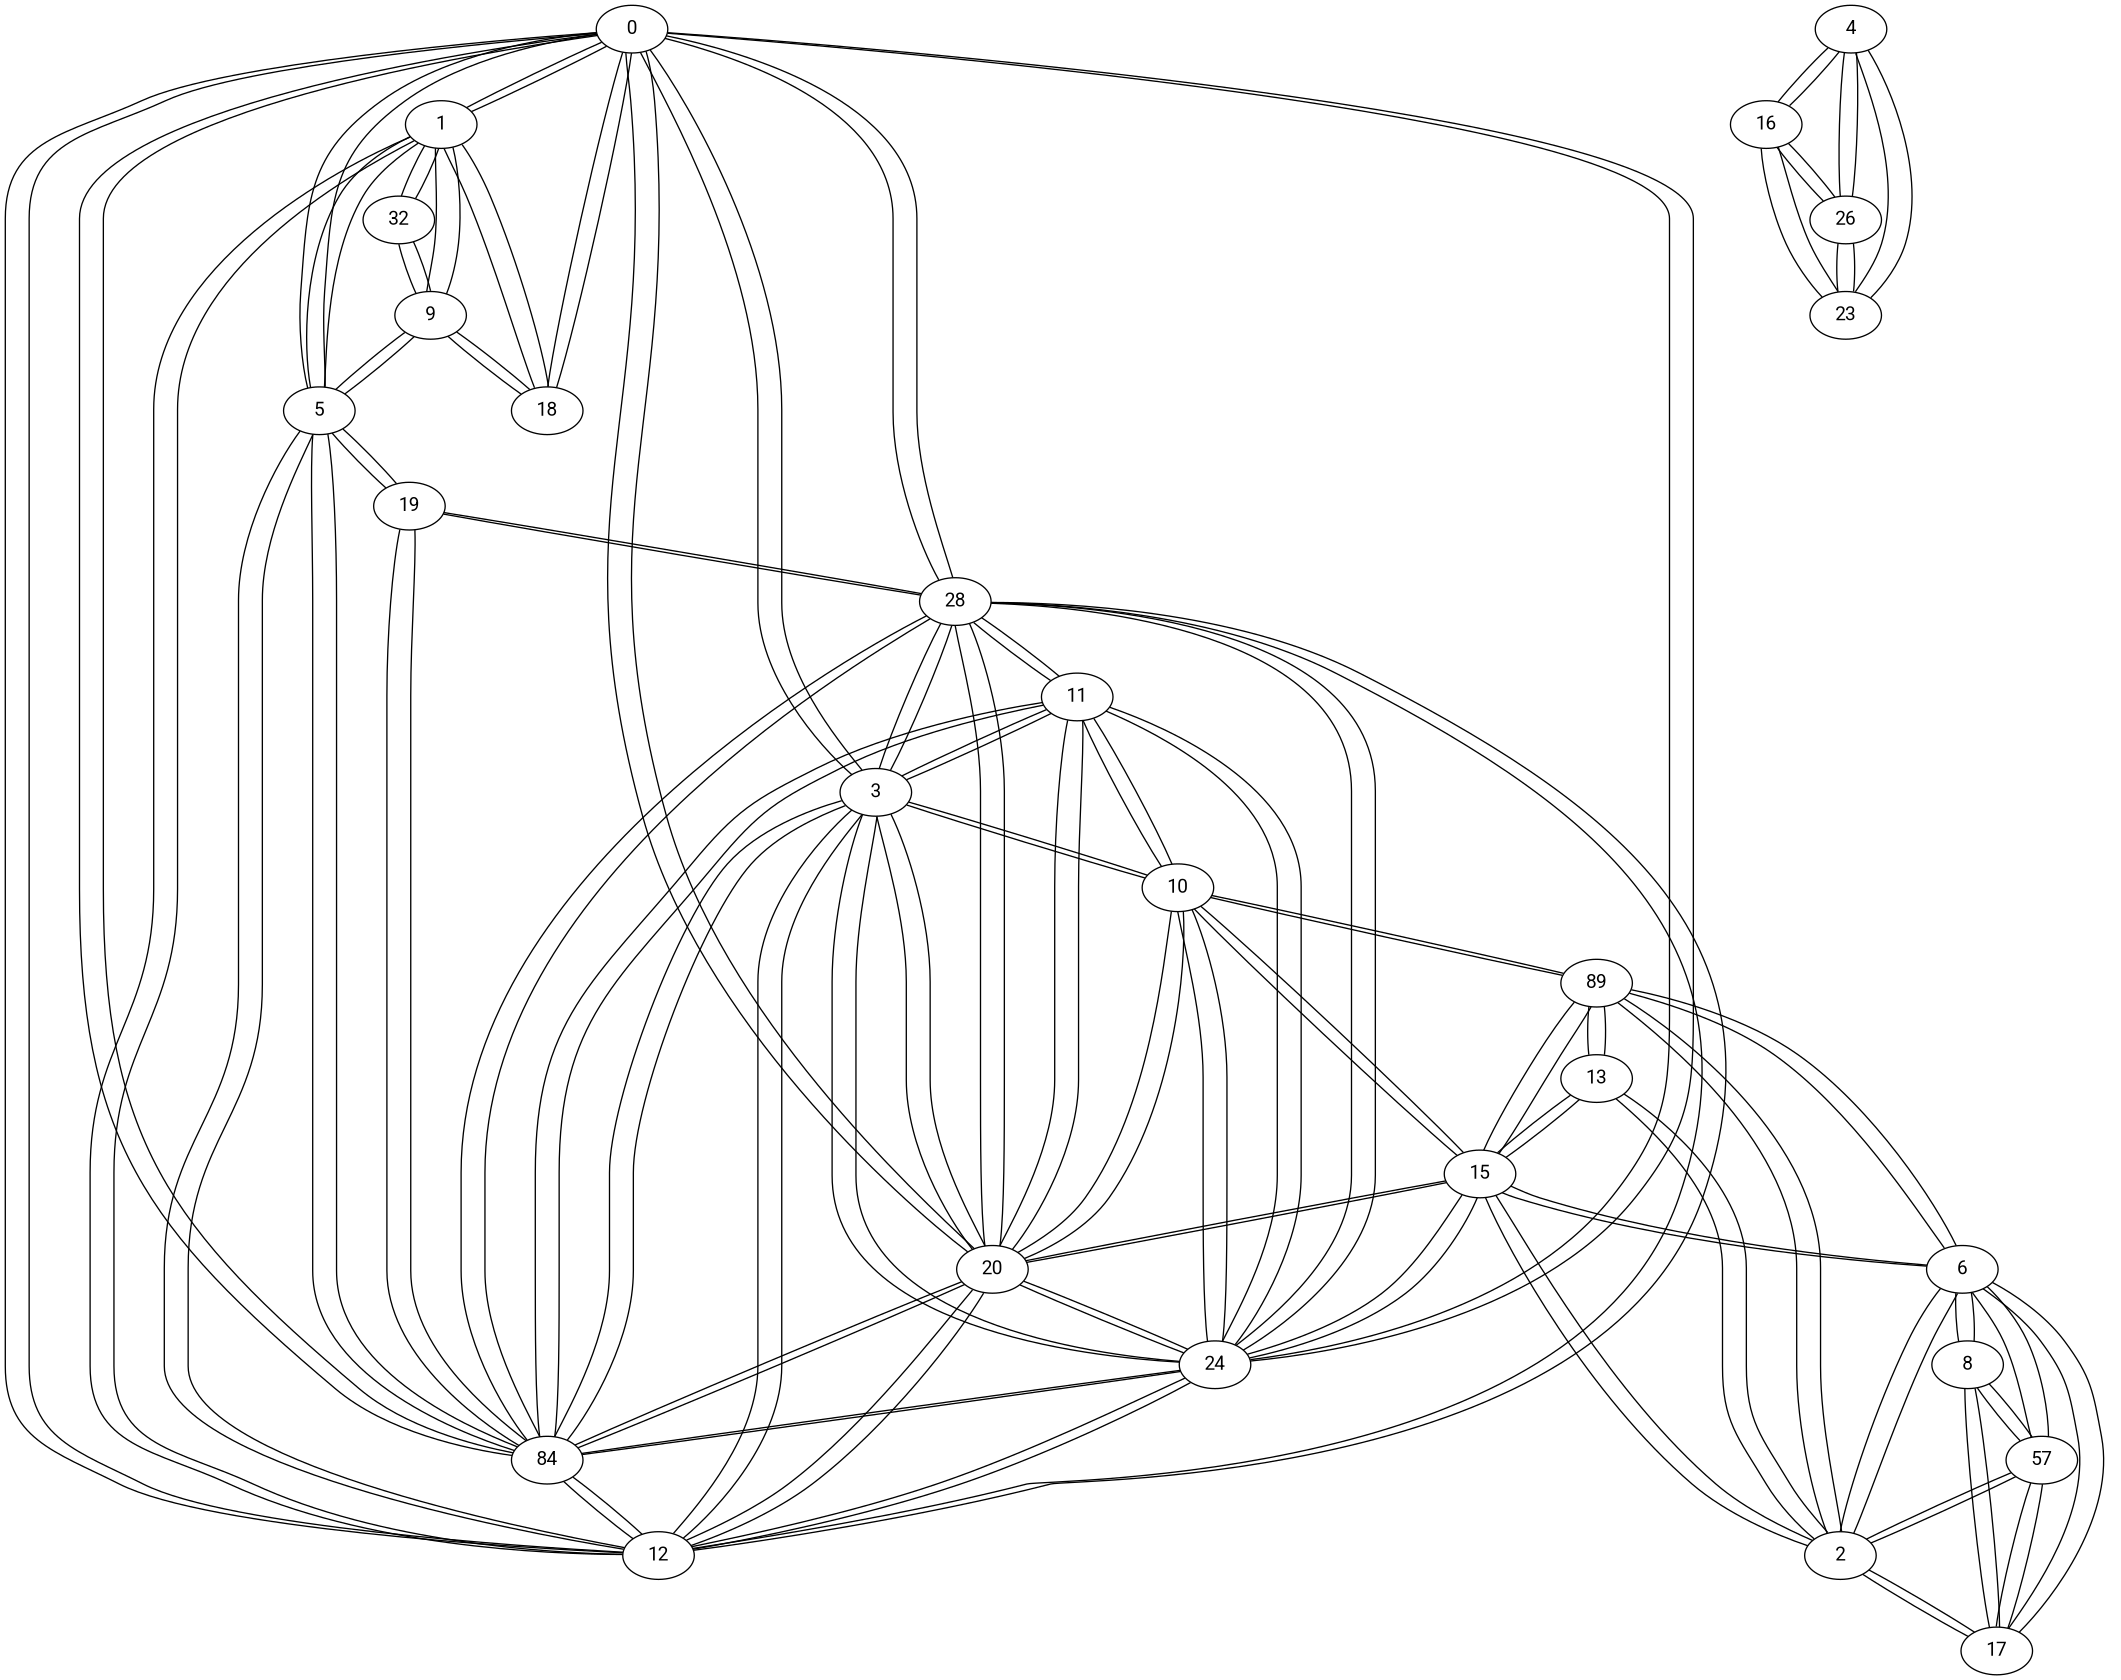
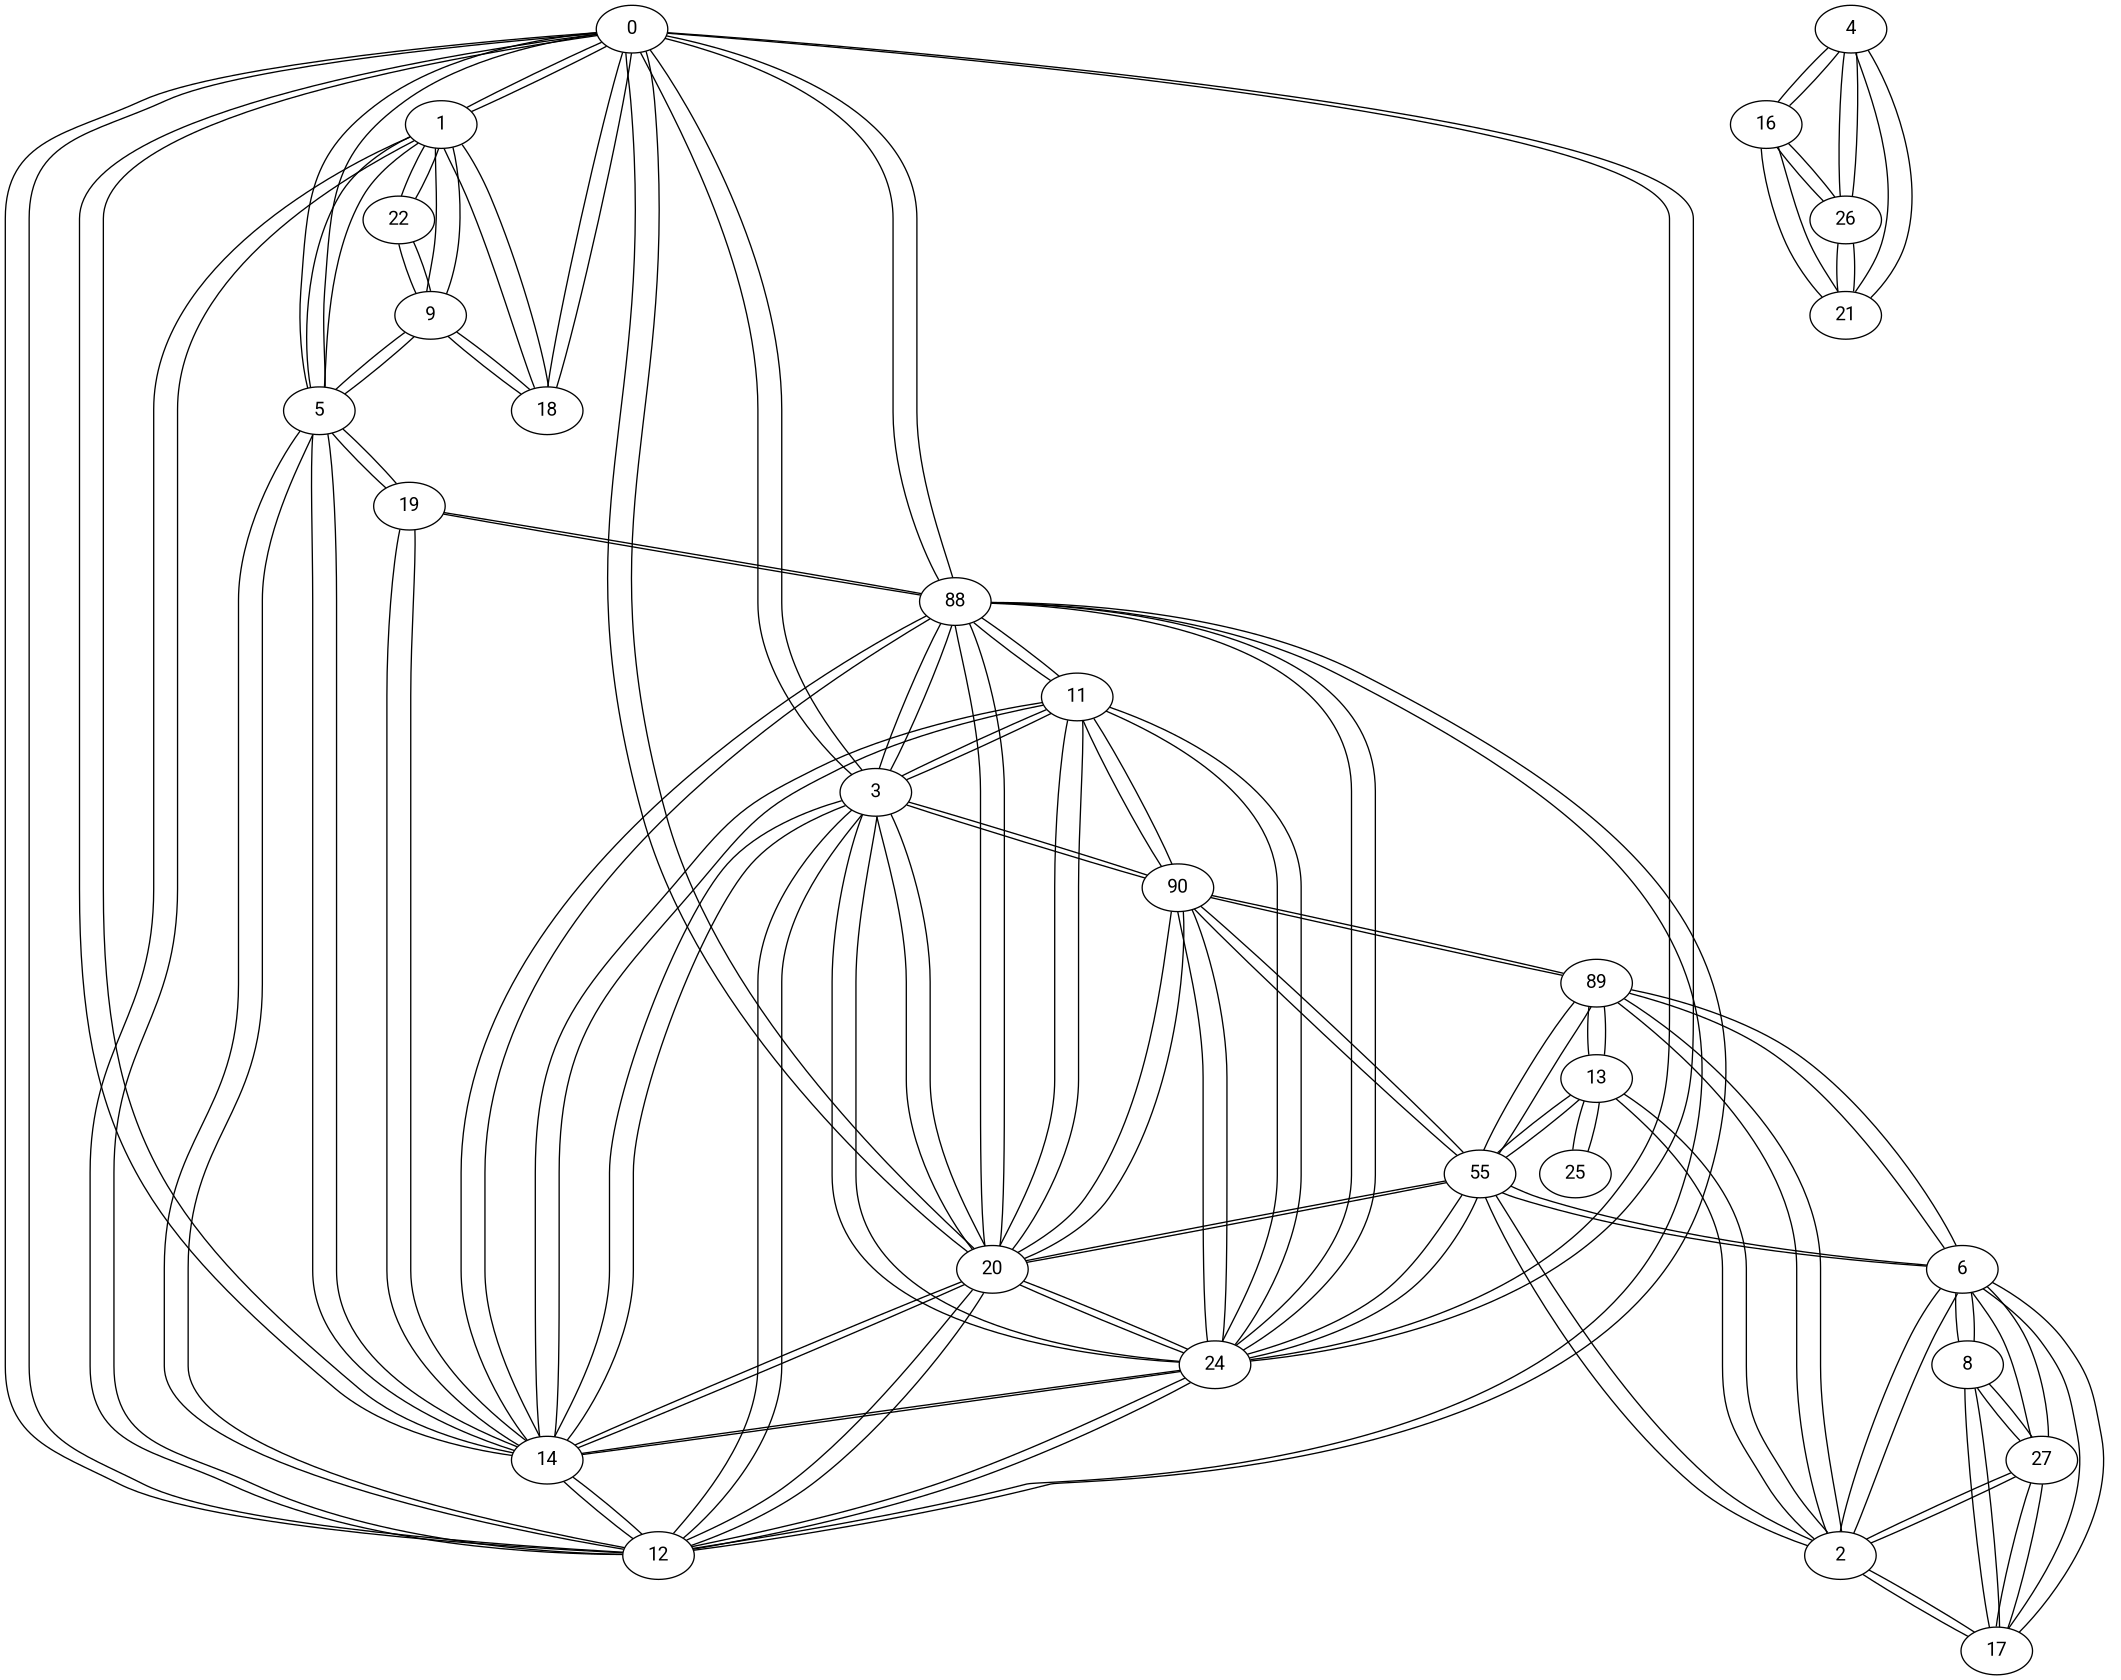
node "32": label "32" -> "22"
node "23": label "23" -> "21"
node "28": label "28" -> "88"
node "10": label "10" -> "90"
node "15": label "15" -> "55"
node "25": added
node "84": label "84" -> "14"
node "57": label "57" -> "27"
